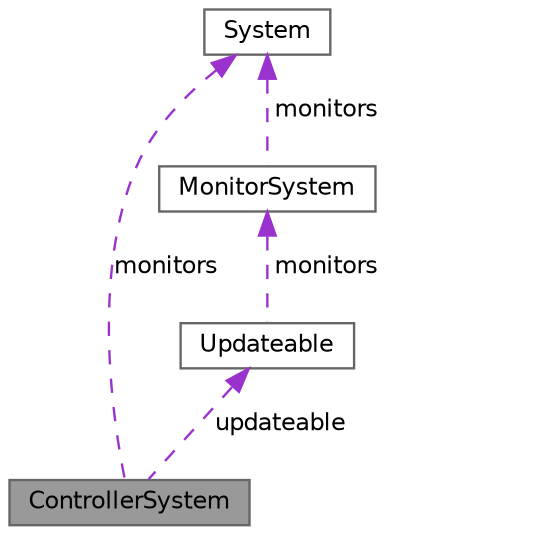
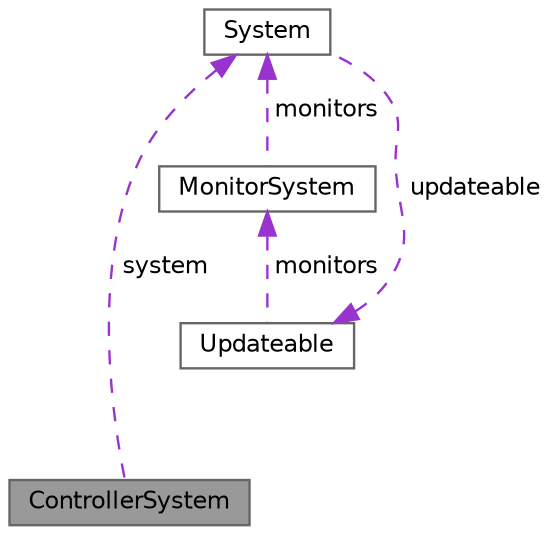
edge "ControllerSystem" -> "System": label " monitors" -> " system"
edge "ControllerSystem" -> "Updateable": now "System" -> "Updateable"
